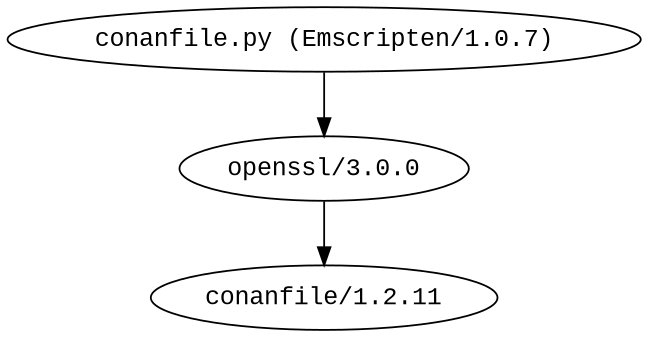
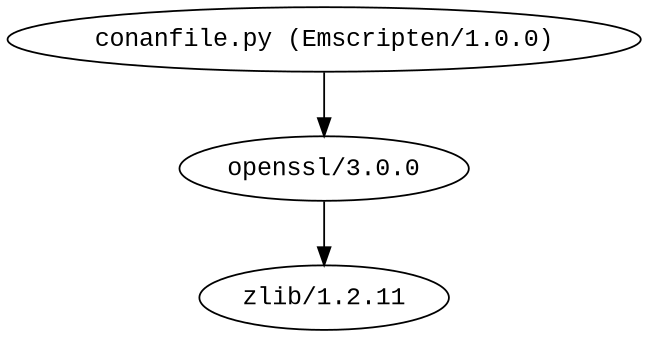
node "conanfile.py (Emscripten/1.0.7)": label "conanfile.py (Emscripten/1.0.7)" -> "conanfile.py (Emscripten/1.0.0)"
node "conanfile/1.2.11": label "conanfile/1.2.11" -> "zlib/1.2.11"
